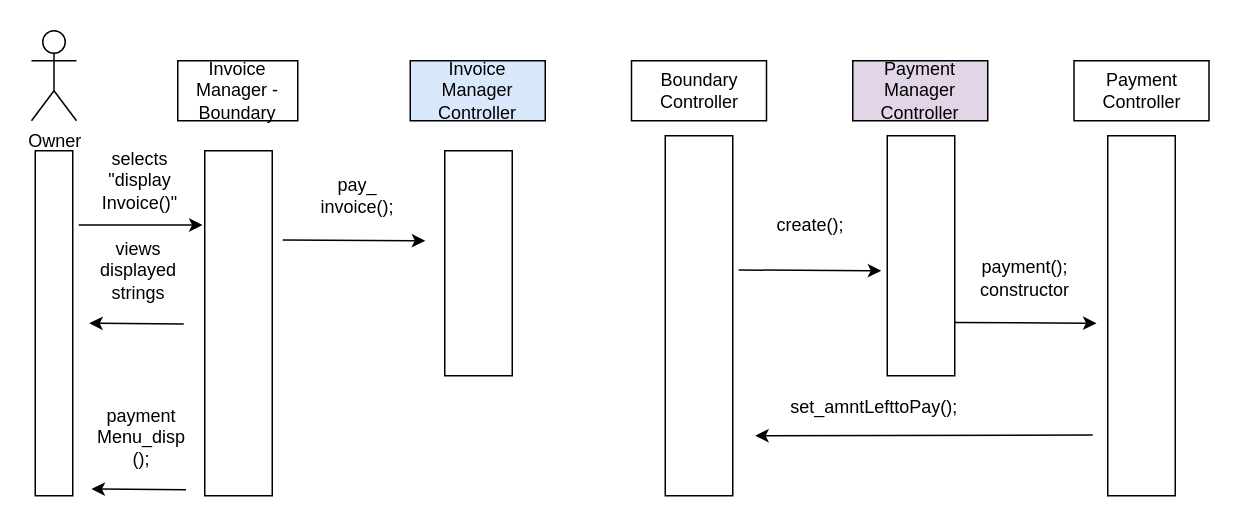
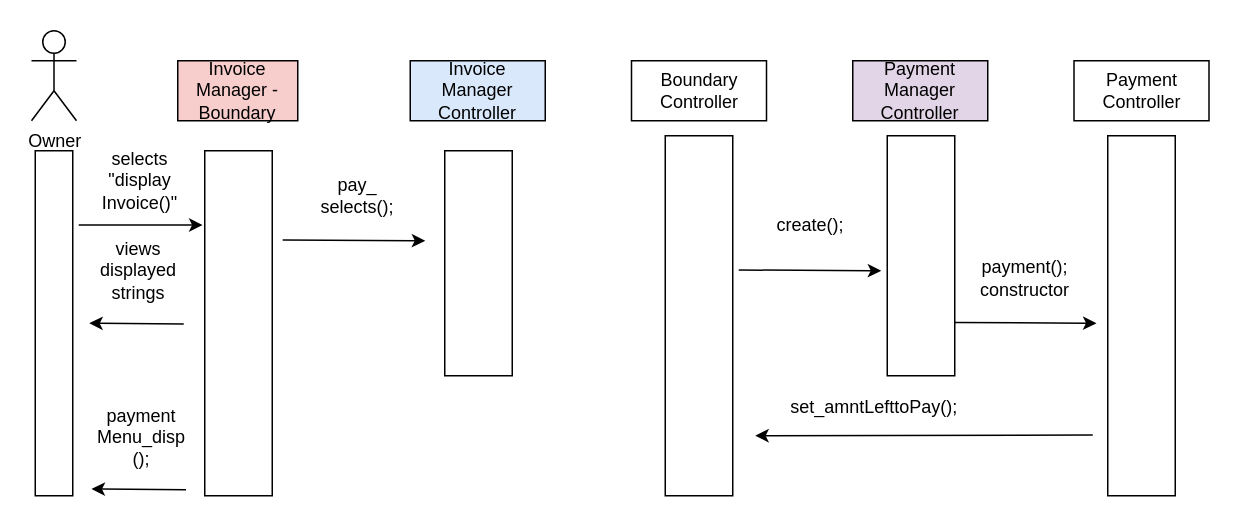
node "Invoice Manager - Boundary": fillcolor #ffffff -> #f8cecc
node "pay_ invoice();": label "pay_ invoice();" -> "pay_ selects();"
